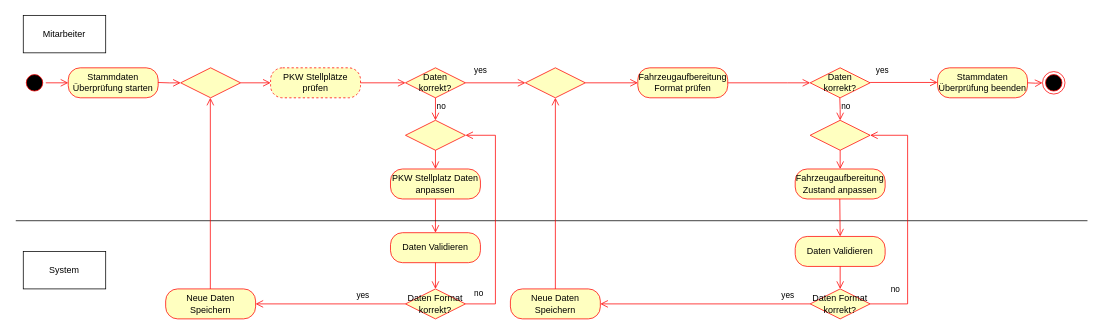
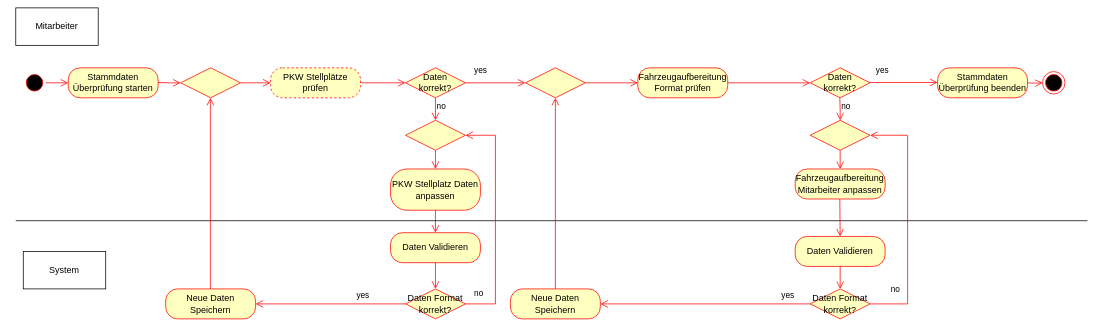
node "Mitarbeiter": moved (64, 34) -> (57, 27)
node "PKW Stellplatz Daten anpassen": size 90x30 -> 90x41
node "Fahrzeugaufbereitung Zustand anpassen": label "Fahrzeugaufbereitung Zustand anpassen" -> "Fahrzeugaufbereitung Mitarbeiter anpassen"
